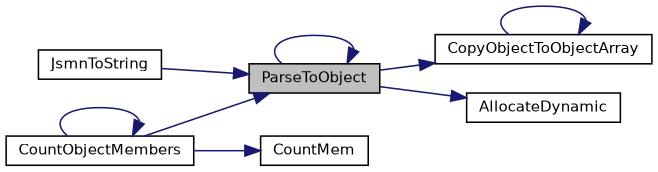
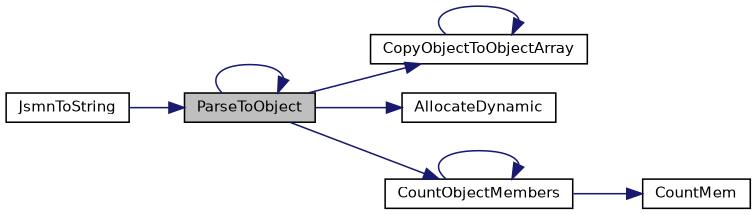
edge "CountObjectMembers" -> "ParseToObject": reversed
